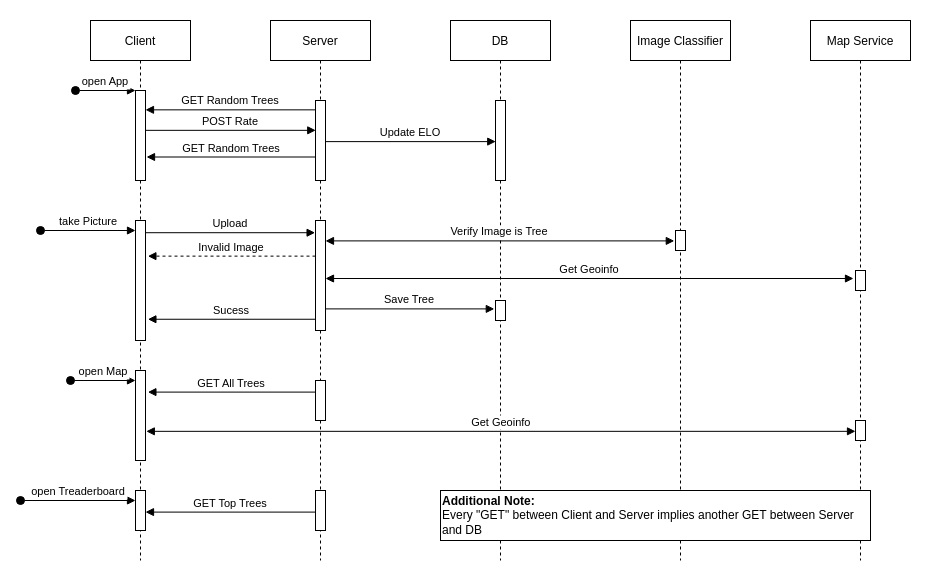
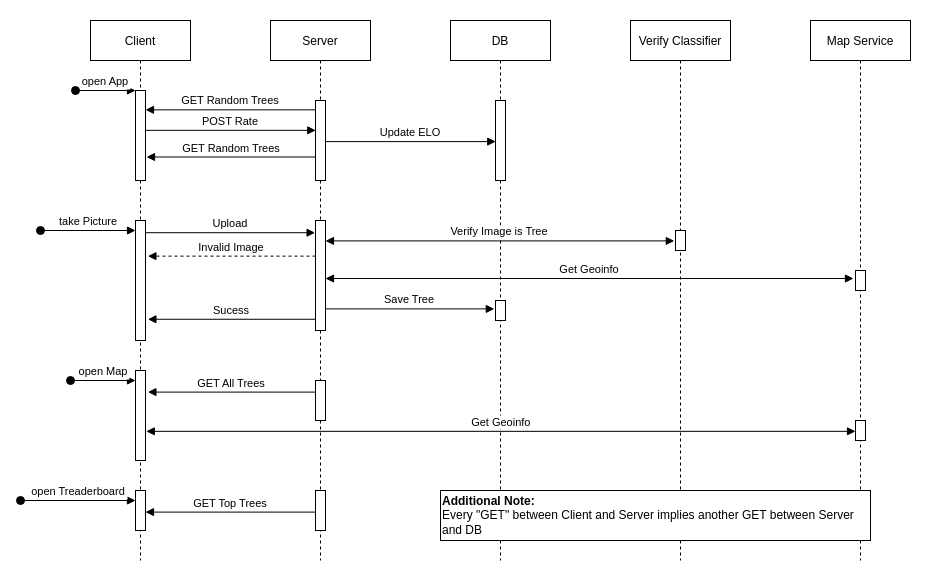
node "Image Classifier": label "Image Classifier" -> "Verify Classifier"
